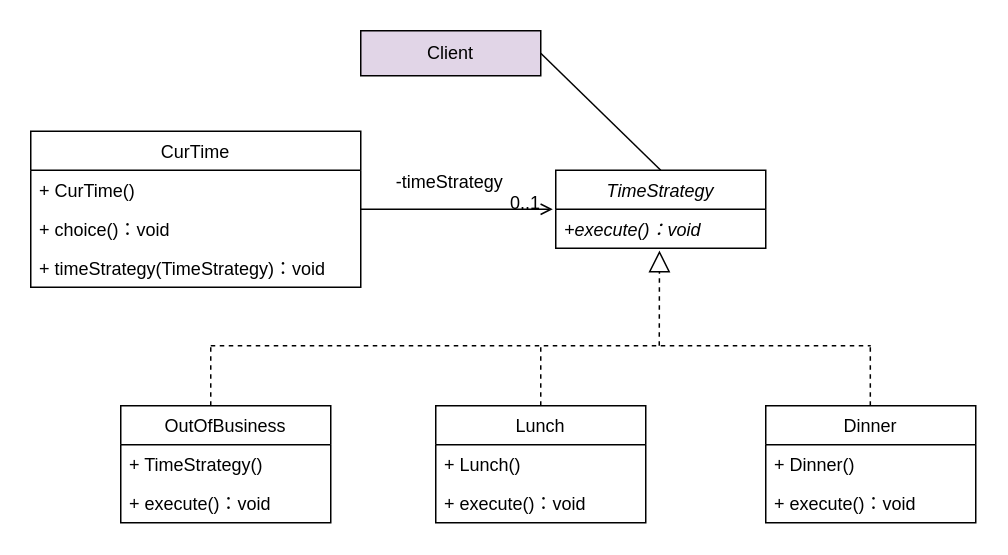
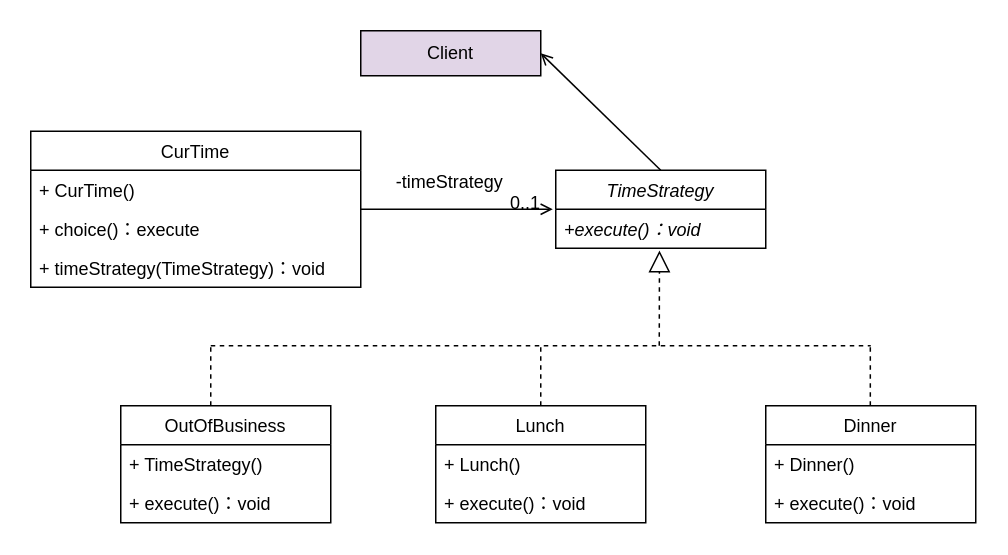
edge "Client" -- "TimeStrategy": arrowhead none -> open
node "+ choice()：void": label "+ choice()：void" -> "+ choice()：execute"
